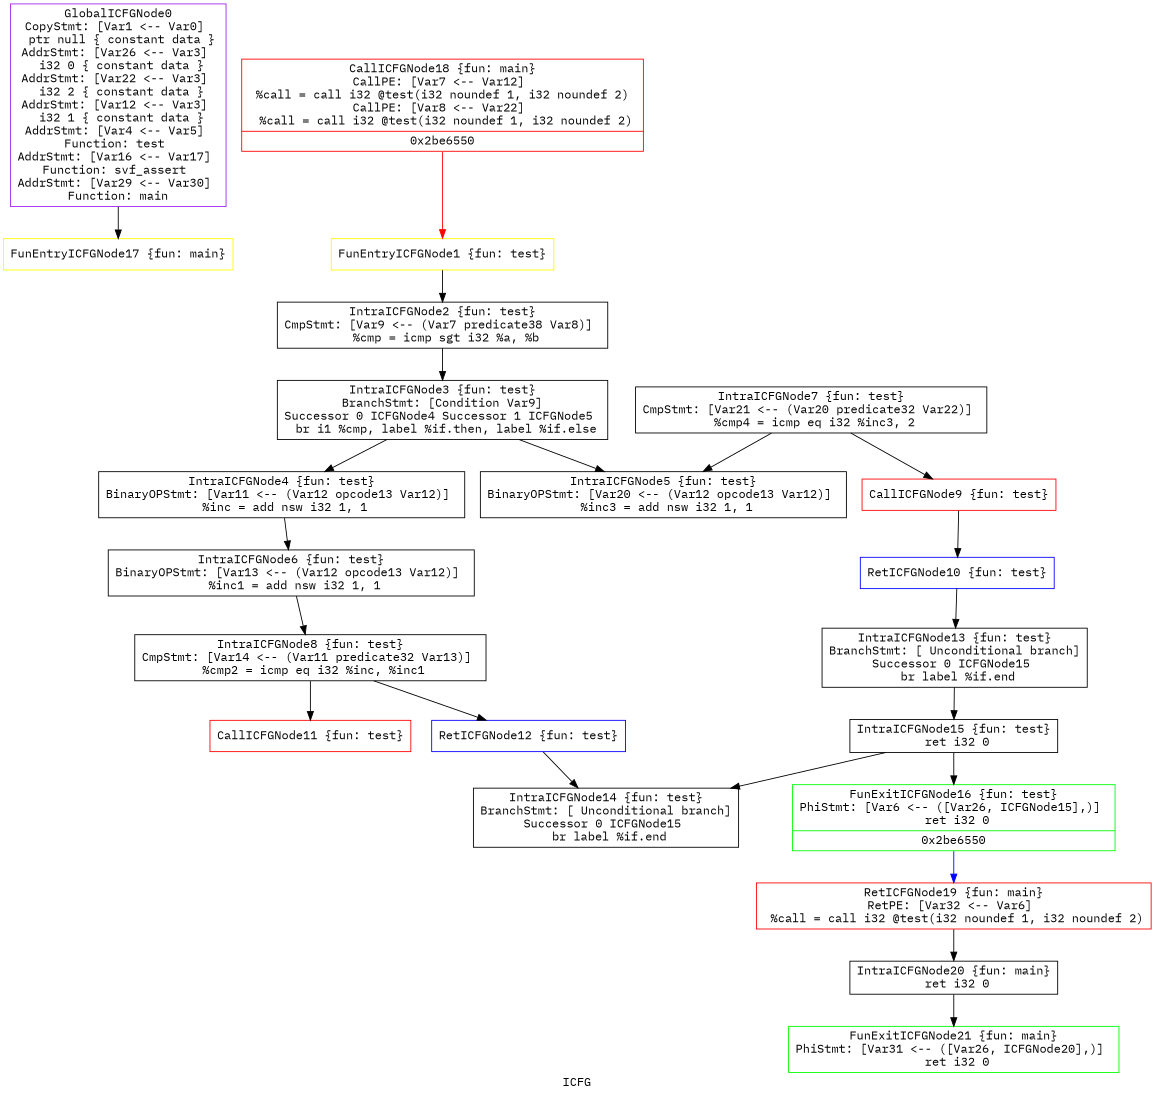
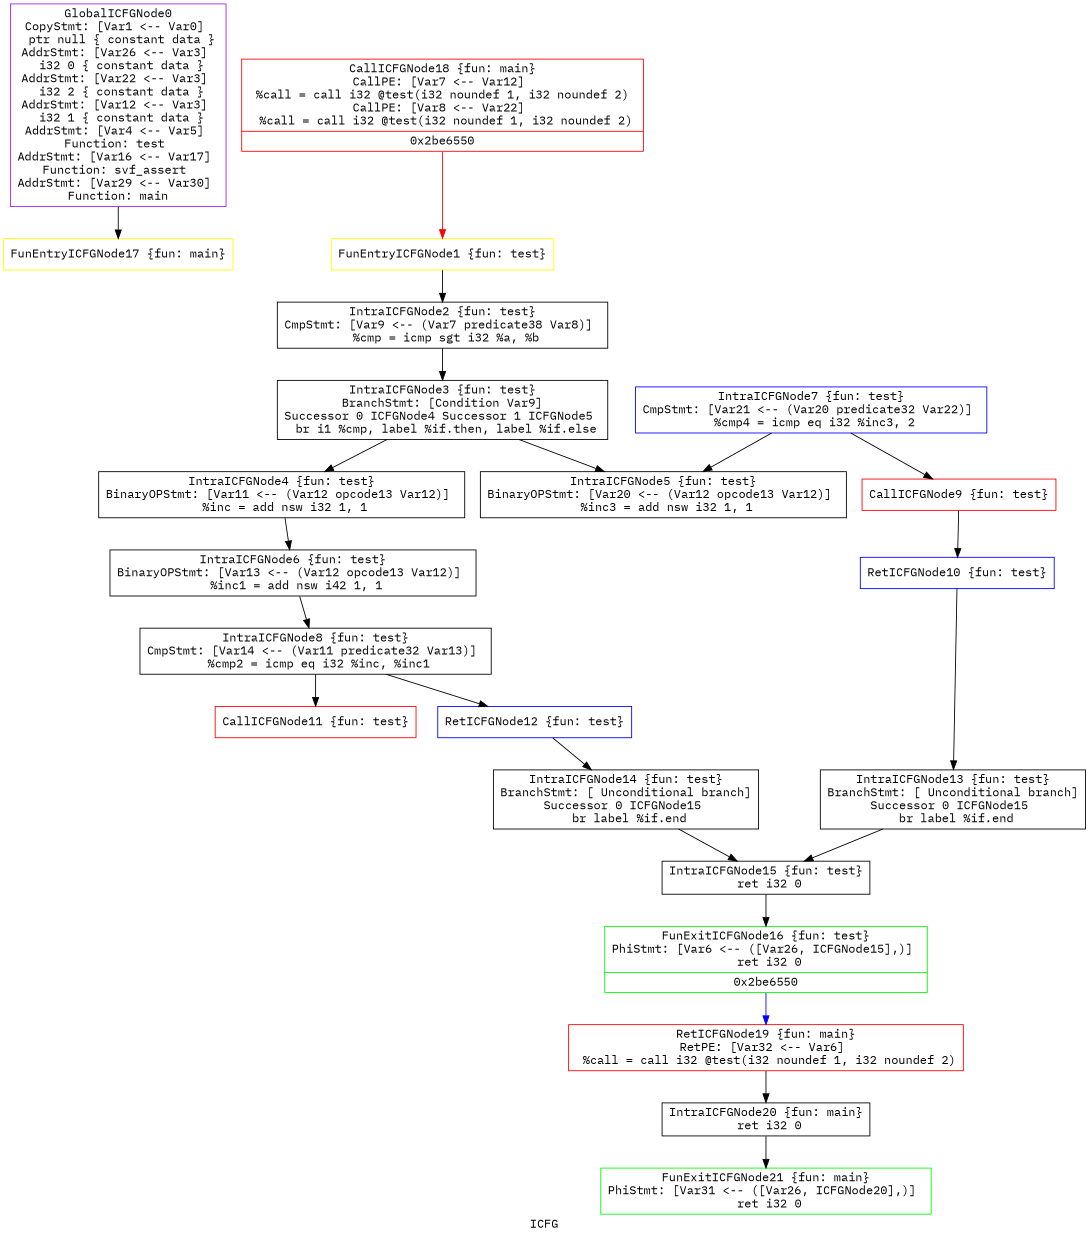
node "IntraICFGNode7 {fun: test}": color black -> blue
node "IntraICFGNode6 {fun: test}": text "%inc1 = add nsw i32 1, 1" -> "%inc1 = add nsw i42 1, 1"
edge "IntraICFGNode15 {fun: test}" -> "IntraICFGNode14 {fun: test}": reversed
